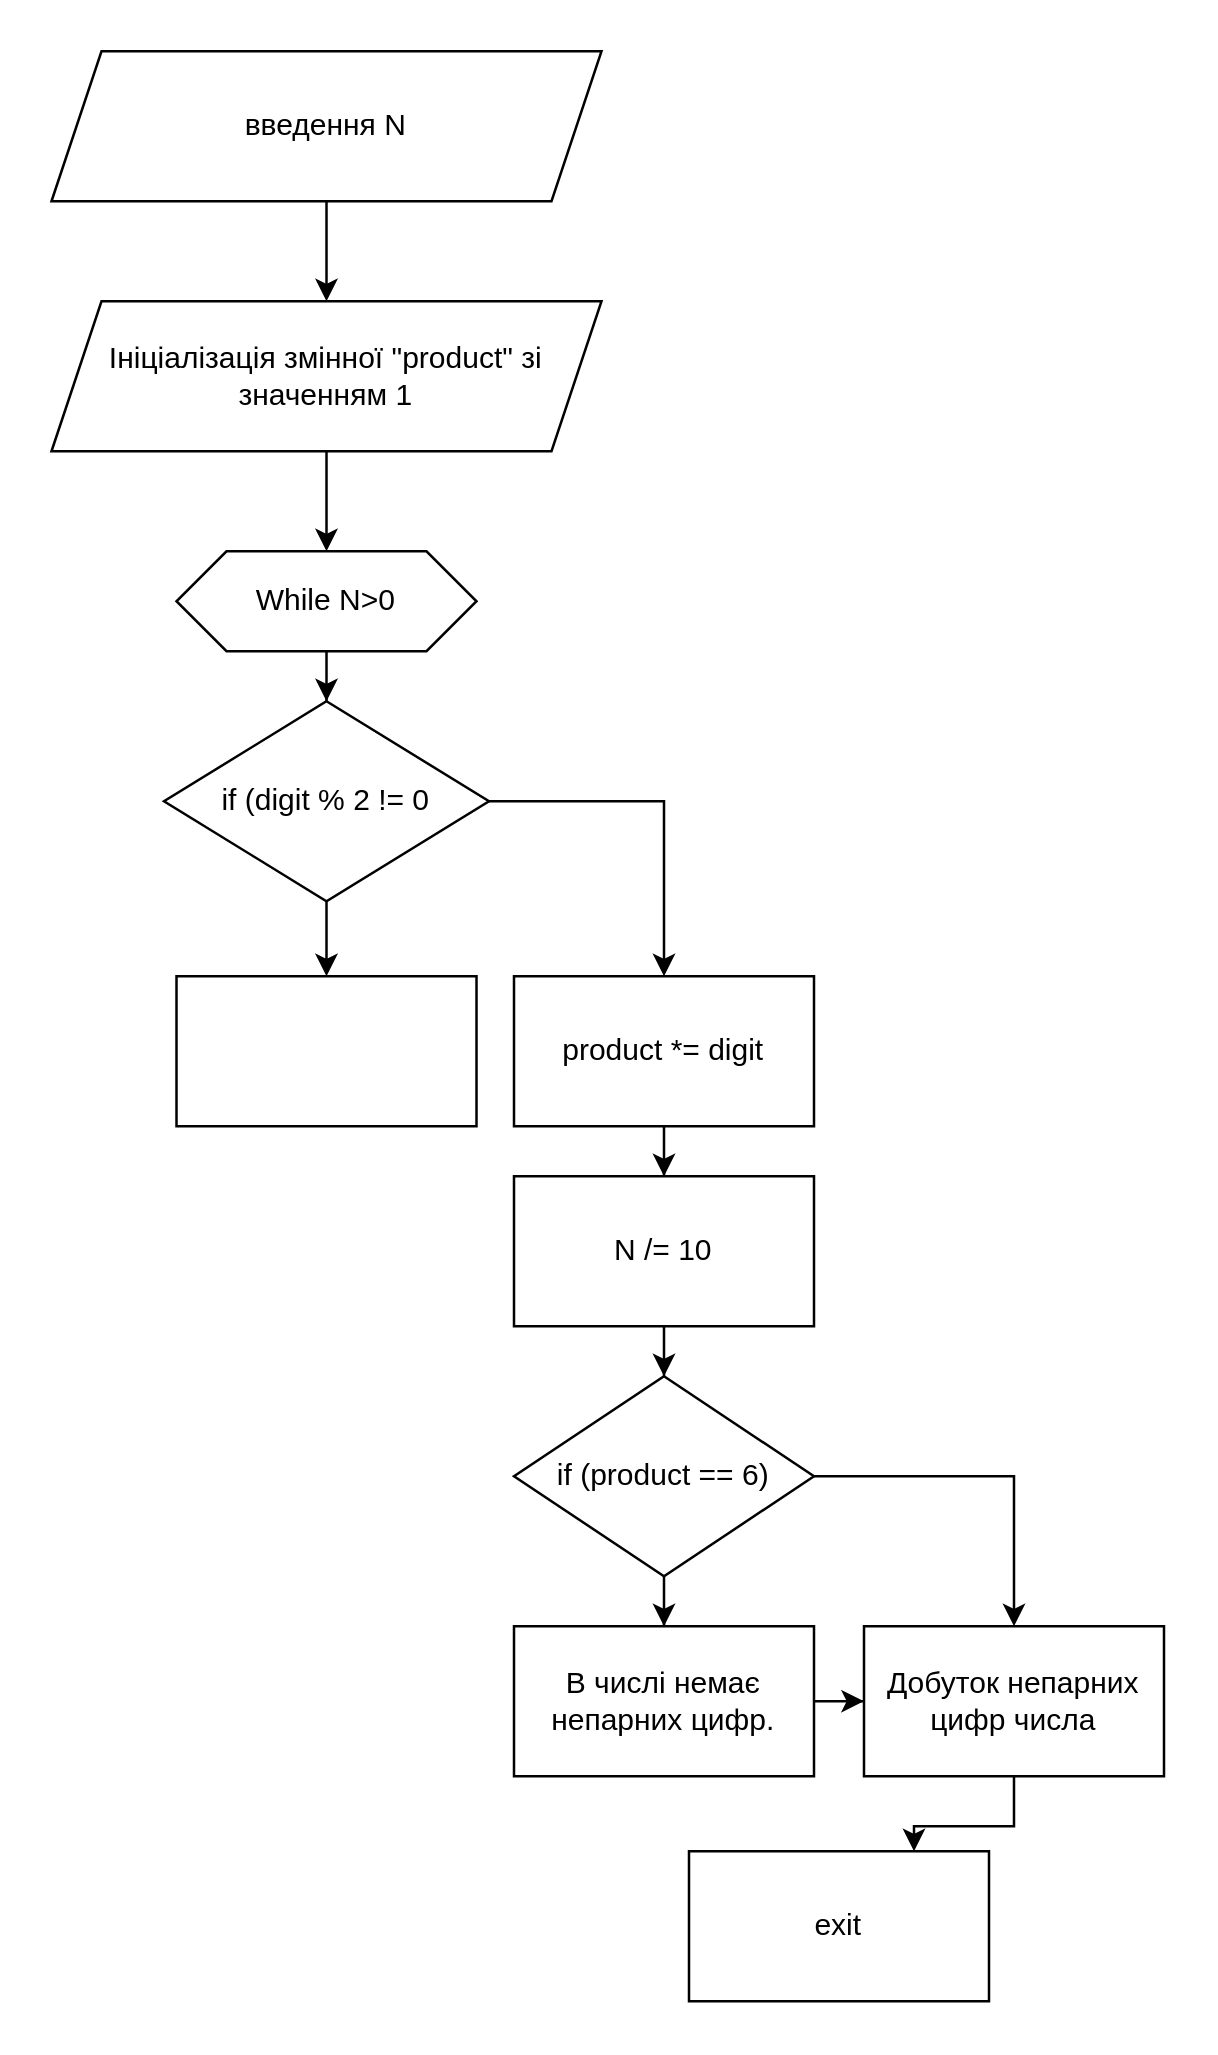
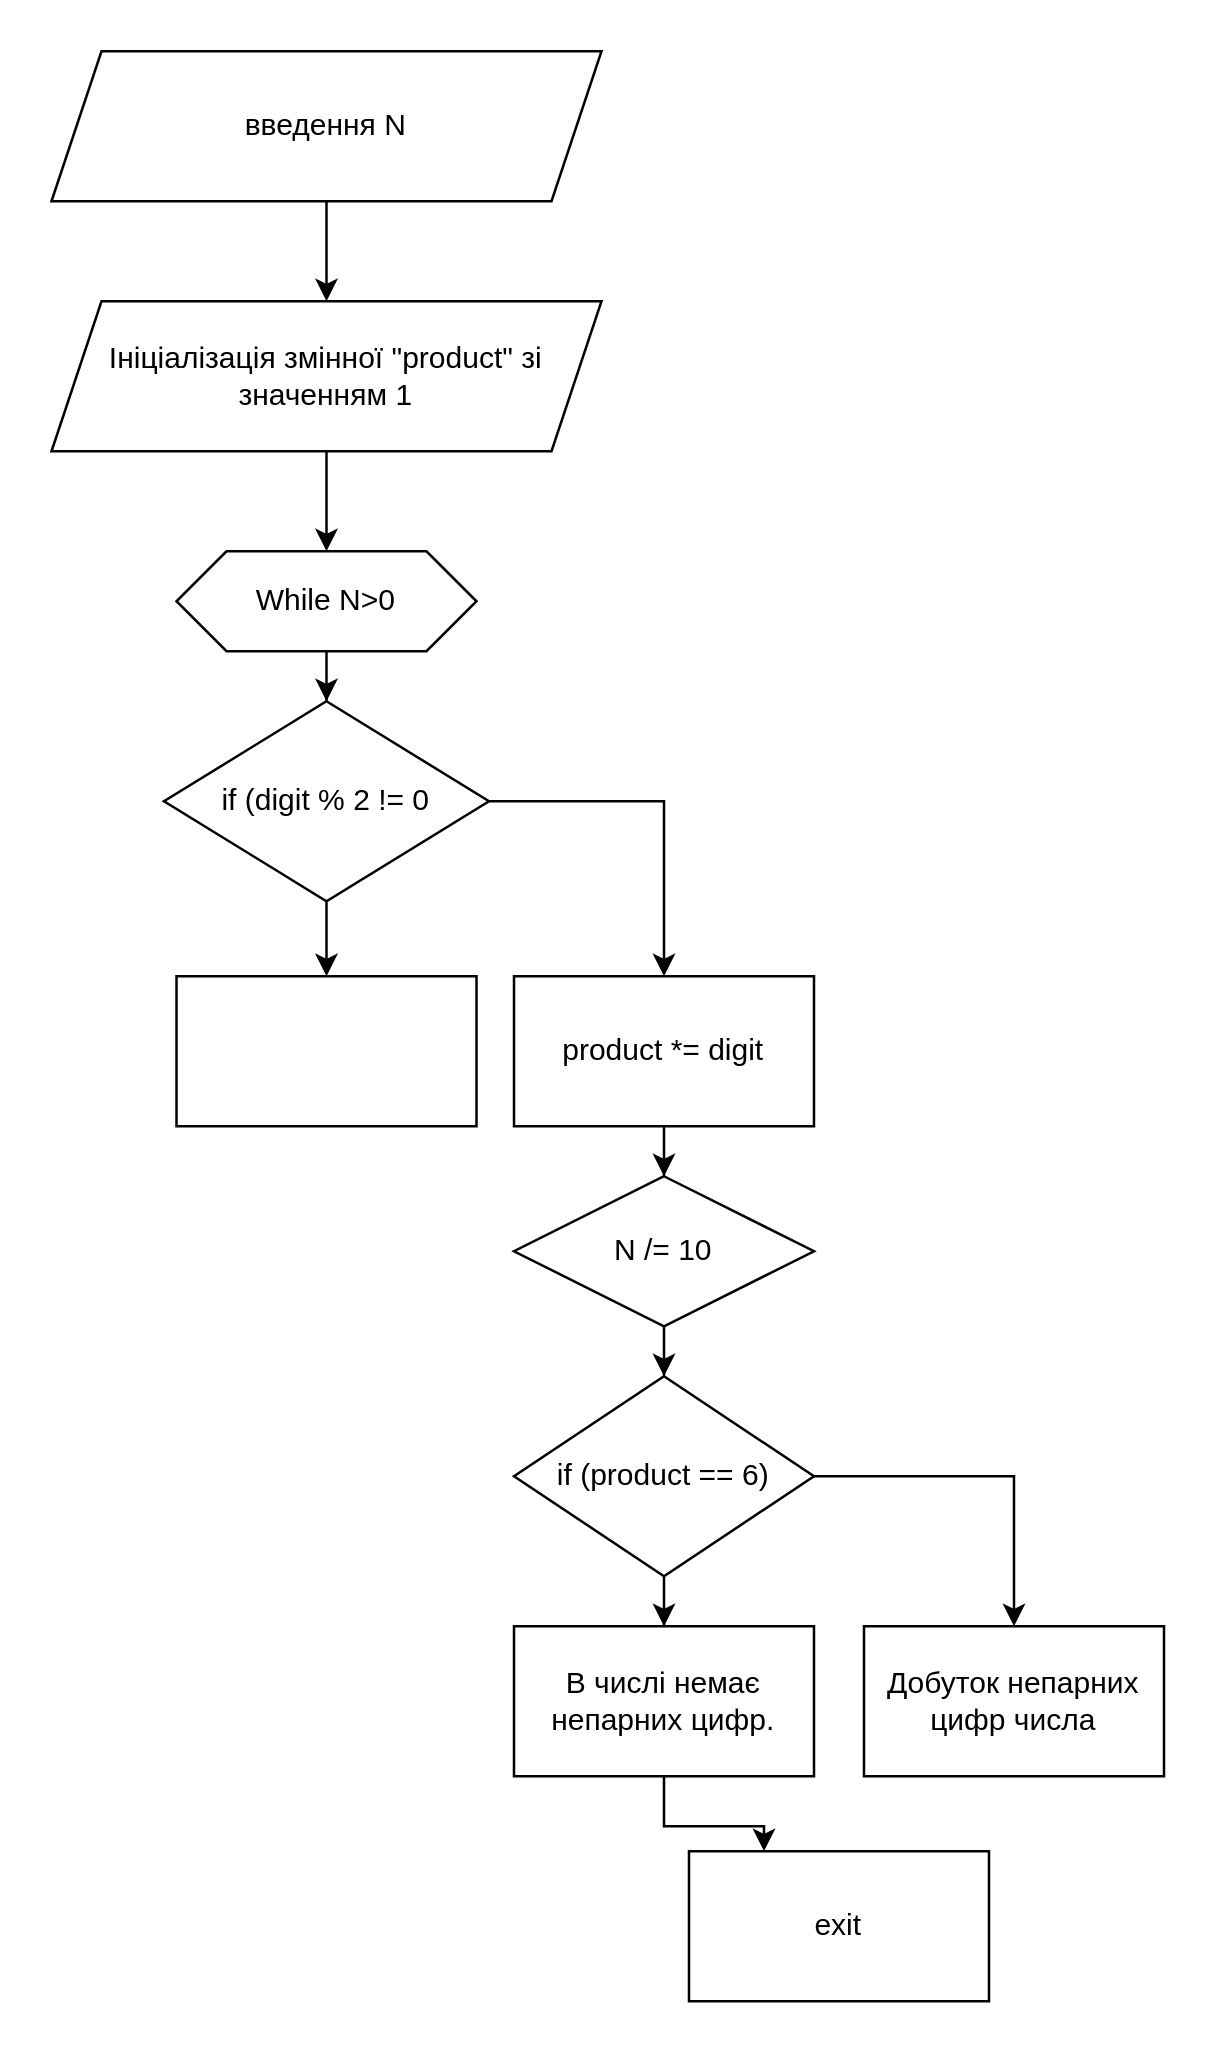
node "N /= 10": shape rectangle -> diamond
edge "В числі немає непарних цифр." -> "Добуток непарних цифр числа": now "В числі немає непарних цифр." -> "exit"
edge "Добуток непарних цифр числа" -> "exit": removed
